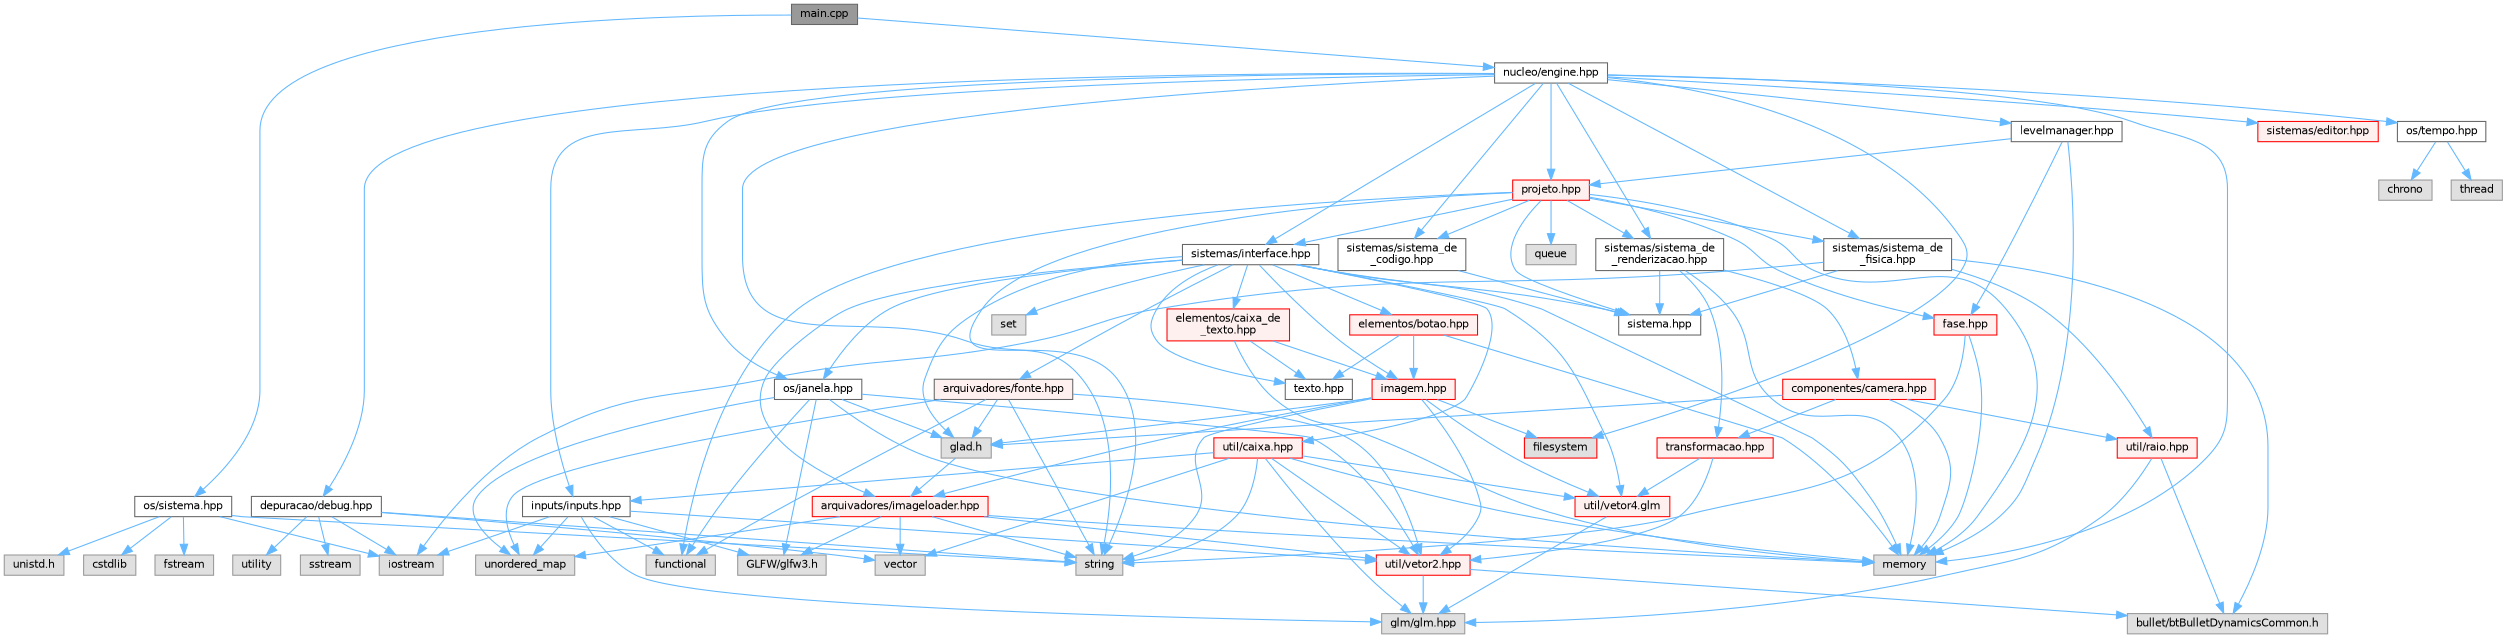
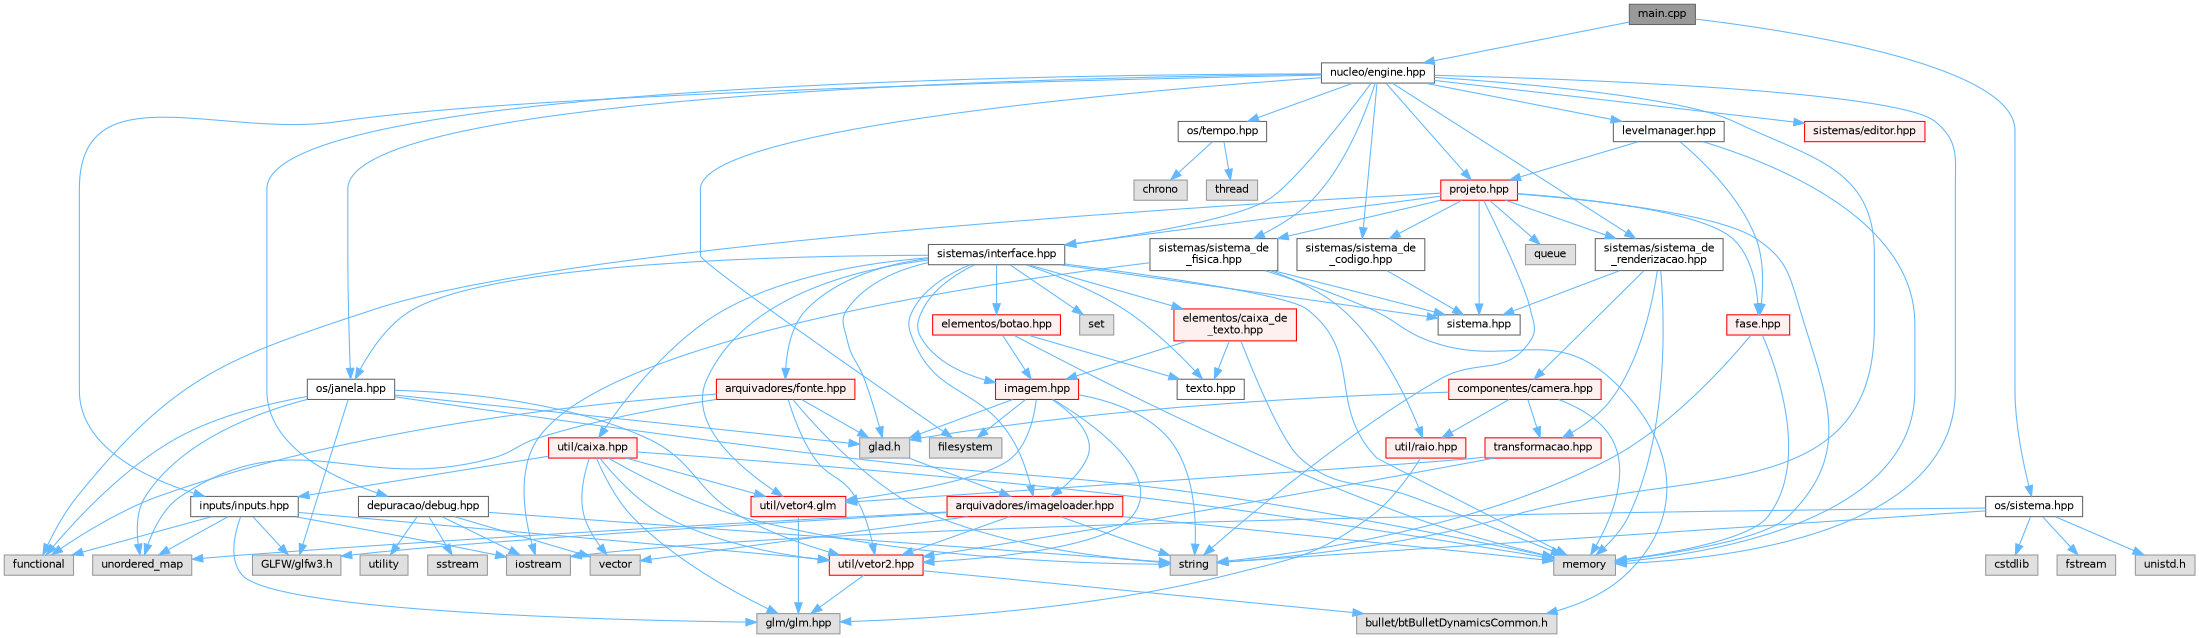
node "arquivadores/fonte.hpp": color grey40 -> red
node "filesystem": color red -> grey60
edge "util/raio.hpp" -> "bullet/btBulletDynamicsCommon.h": removed
